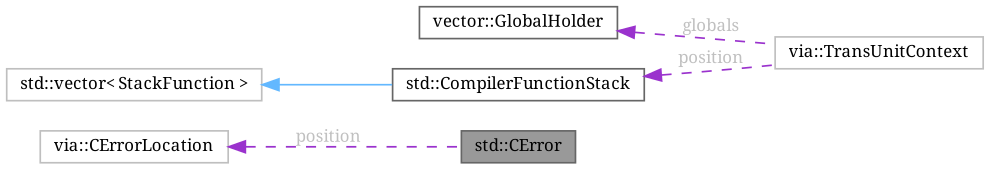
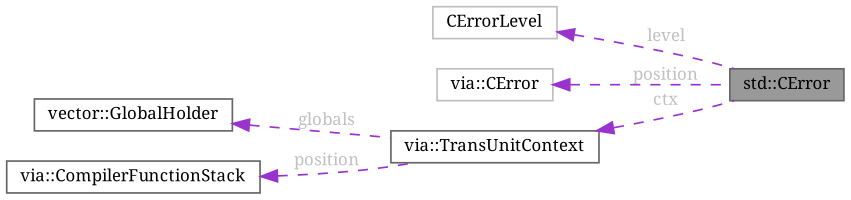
node "CErrorLevel": added
node "via::TransUnitContext": color grey75 -> gray40
node "std::vector< StackFunction >": removed
node "std::CompilerFunctionStack": label "std::CompilerFunctionStack" -> "via::CompilerFunctionStack"
edge "std::CError" -> "via::TransUnitContext": added, label "ctx"
node "via::CErrorLocation": label "via::CErrorLocation" -> "via::CError"
